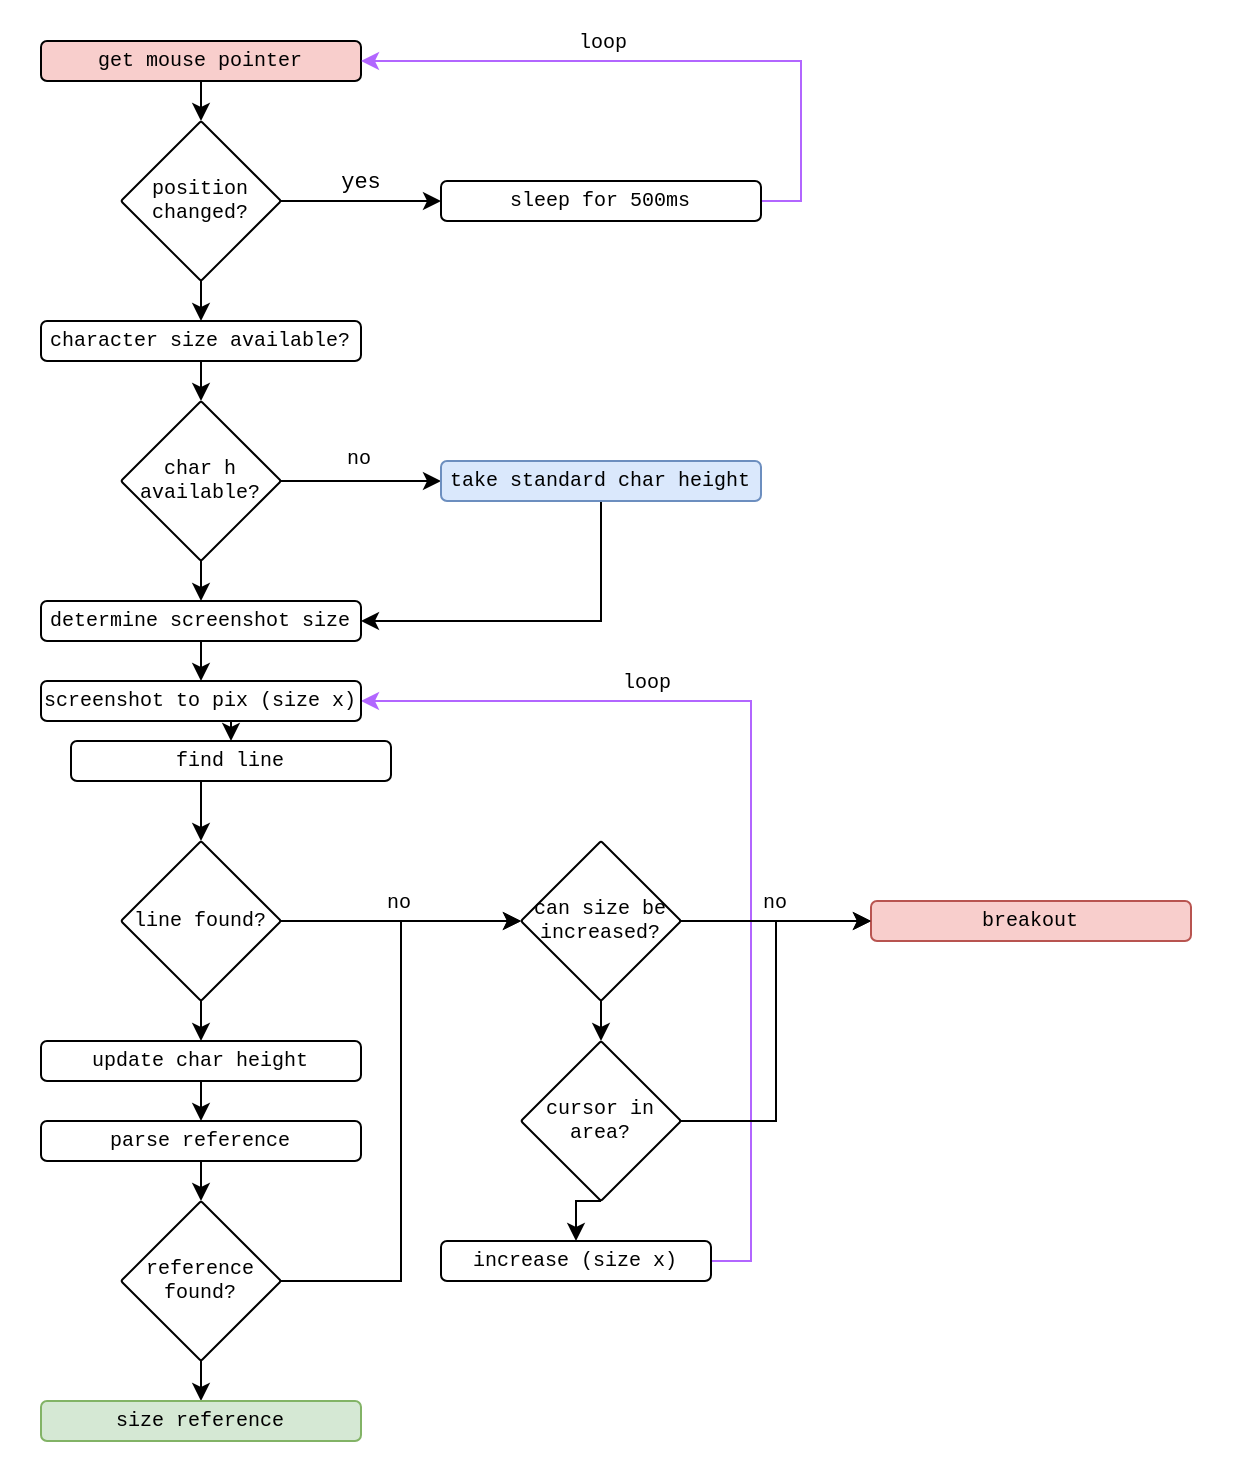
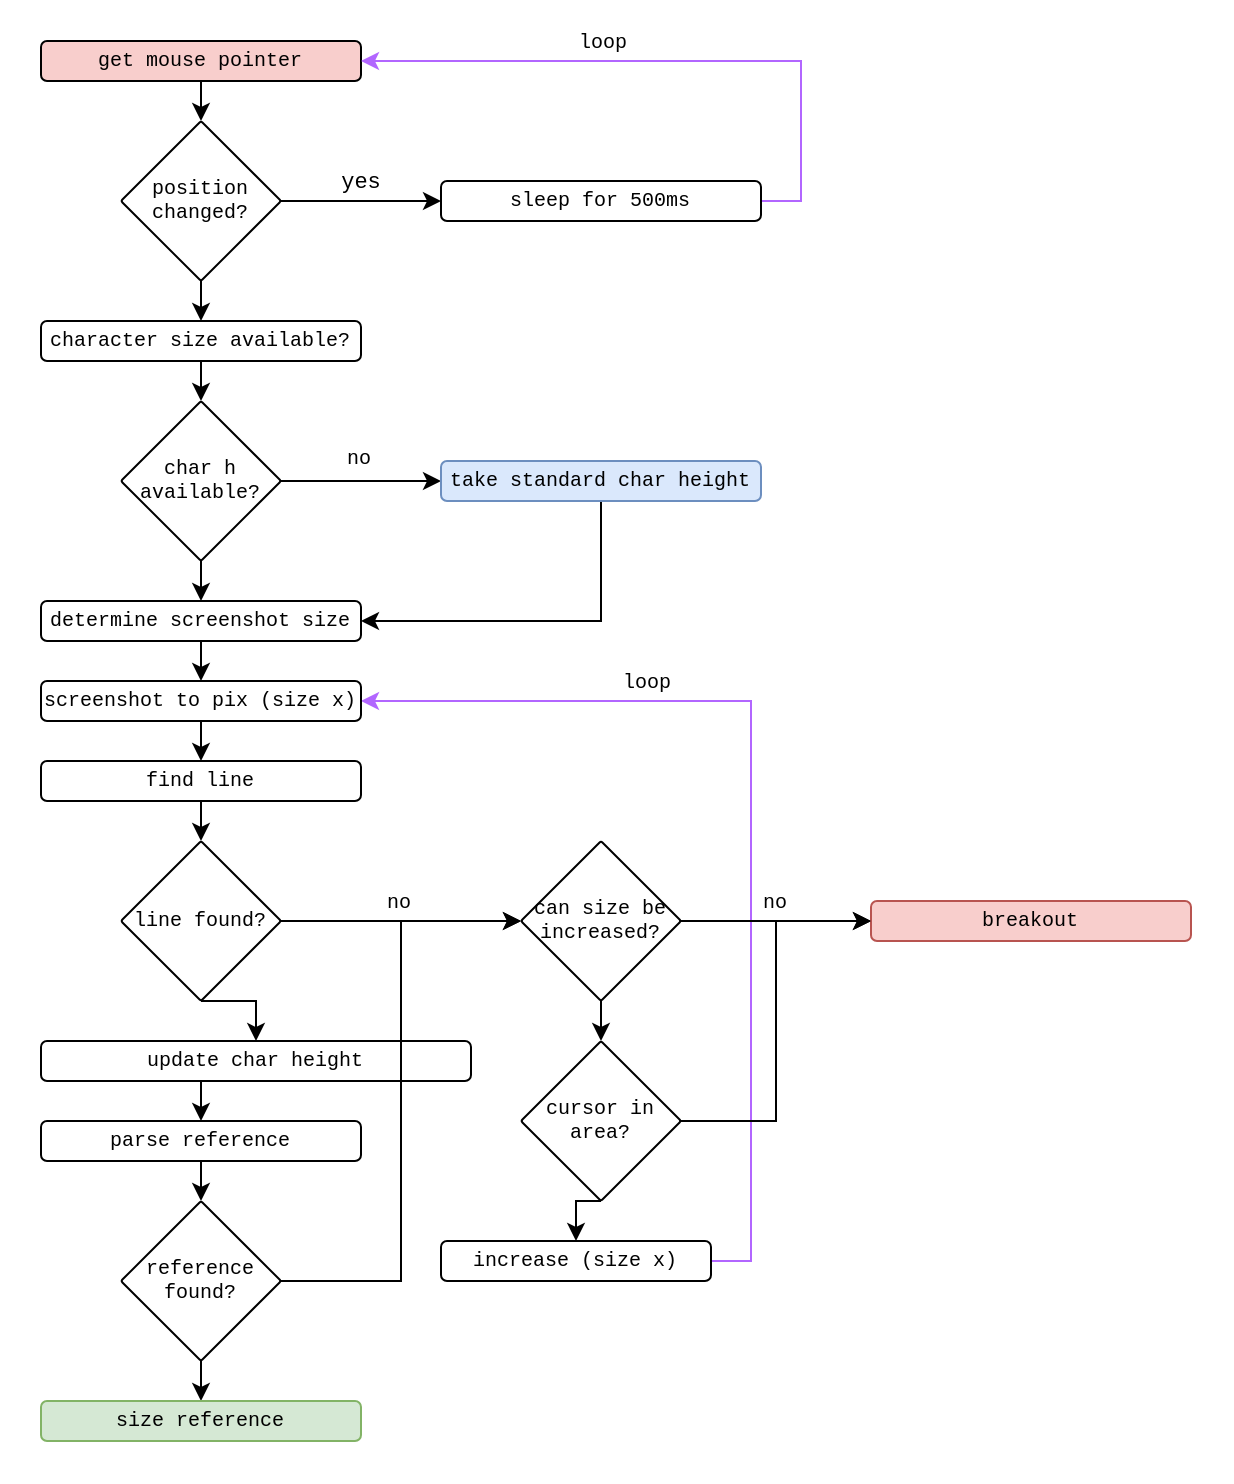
node "find line": moved (231, 761) -> (201, 781)
node "update char height": size 320x40 -> 430x40
